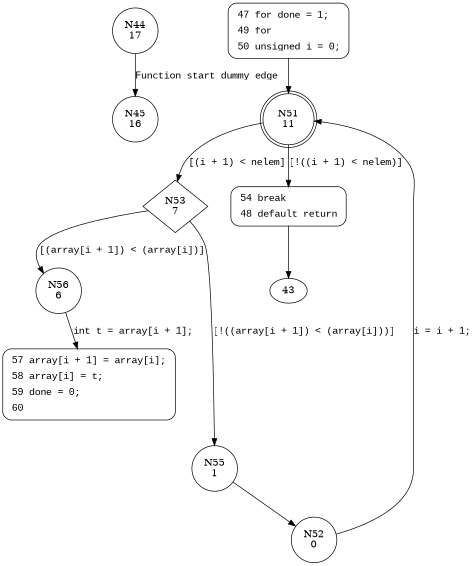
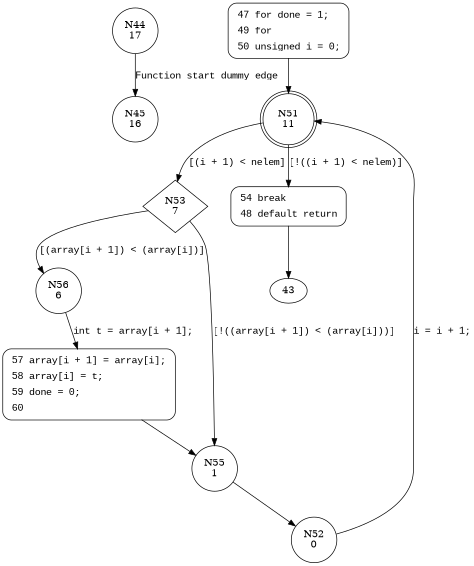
edge "57" -> "N55 1": added
